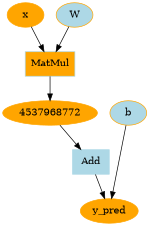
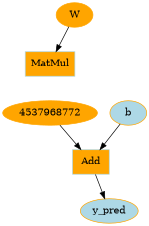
node "x": removed
node "W": fillcolor lightblue -> orange
edge "MatMul" -> "4537968772": removed
edge "b" -> "y_pred": now "b" -> "Add"
node "Add": fillcolor lightblue -> orange
node "y_pred": fillcolor orange -> lightblue
